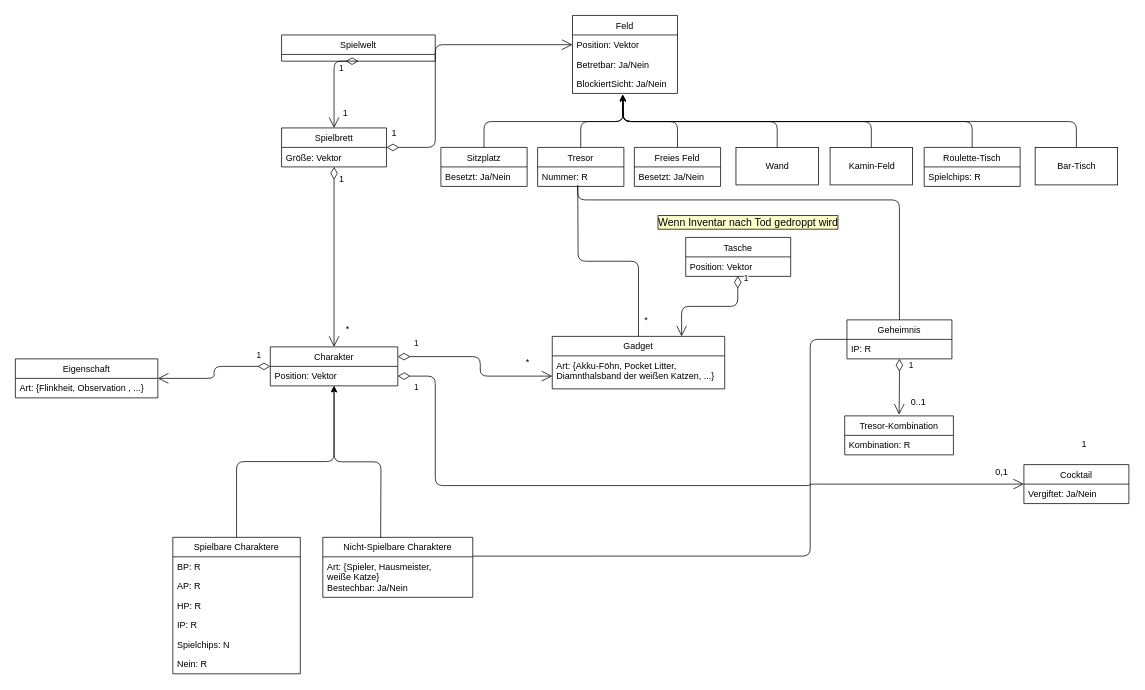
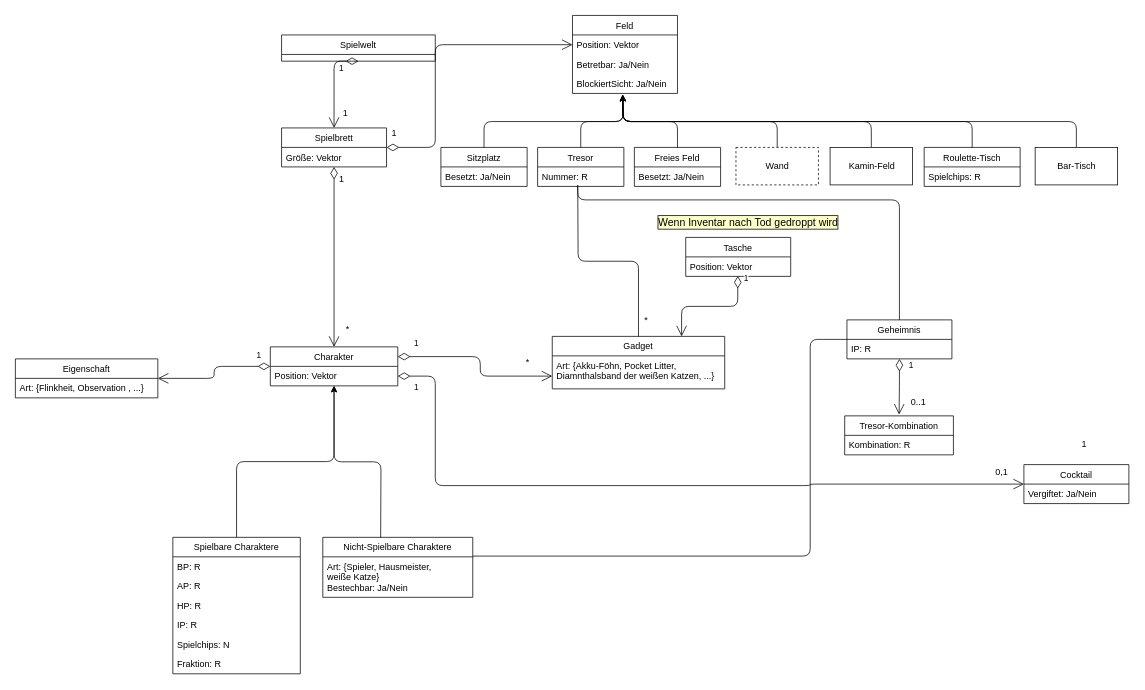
node "Wand": style solid -> dashed
node "Nein: R": label "Nein: R" -> "Fraktion: R"
